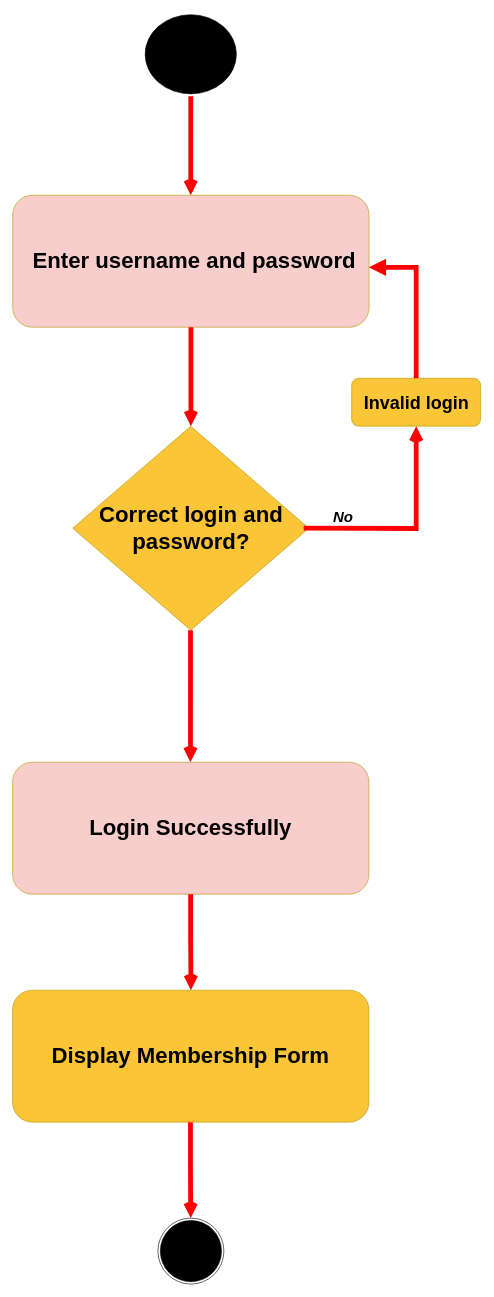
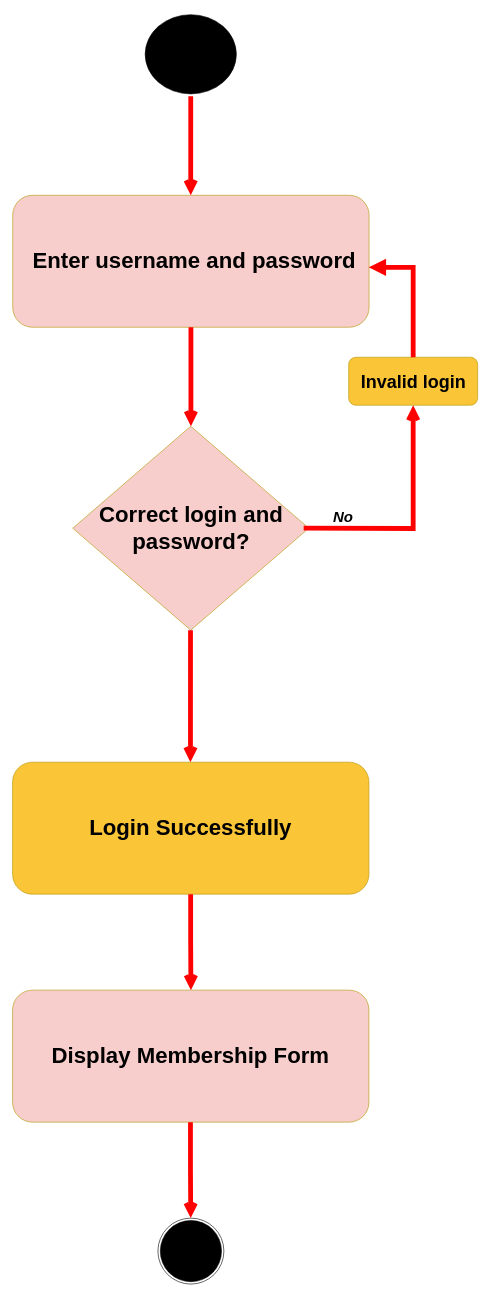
node "Invalid login": moved (416, 402) -> (413, 381)
node "Correct login and password?": fillcolor #fbc538 -> #f8cecc
node "Login Successfully": fillcolor #f8cecc -> #fbc538
node "Display Membership Form": fillcolor #fbc538 -> #f8cecc
